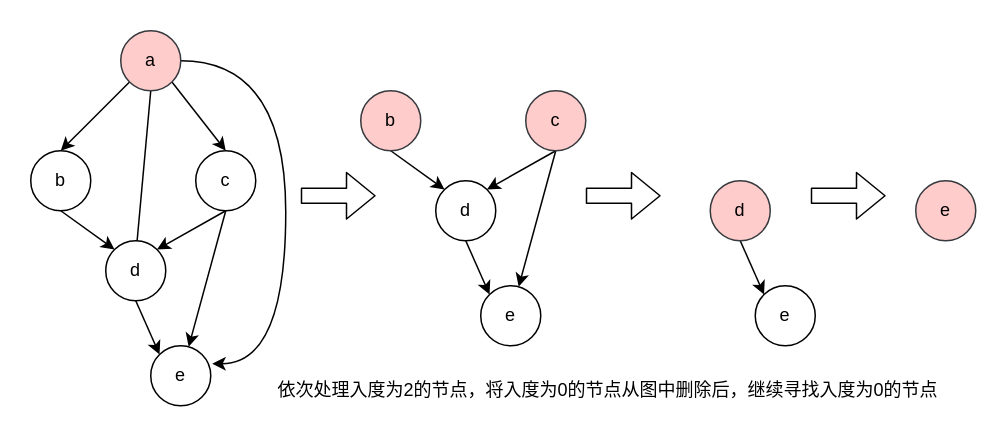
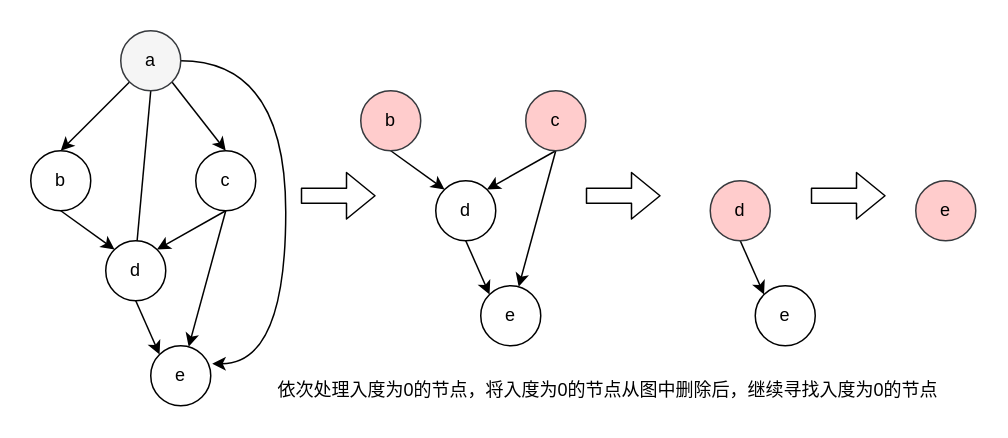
node "a": fillcolor #ffcccc -> #f5f5f5
node "依次处理入度为2的节点，将入度为0的节点从图中删除后，继续寻找入度为0的节点": label "依次处理入度为2的节点，将入度为0的节点从图中删除后，继续寻找入度为0的节点" -> "依次处理入度为0的节点，将入度为0的节点从图中删除后，继续寻找入度为0的节点"
